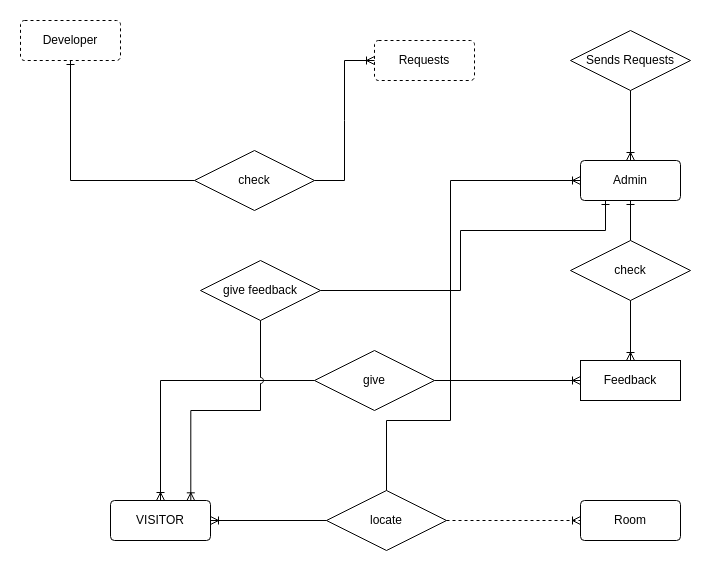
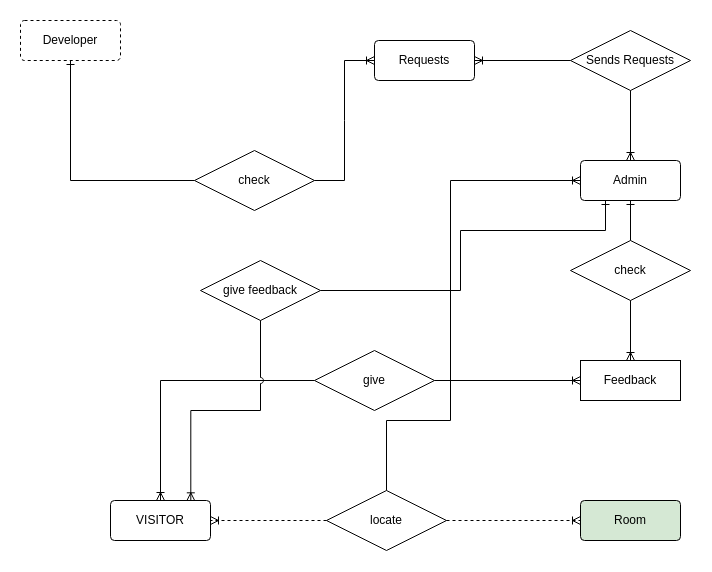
node "Requests": style dashed -> solid
edge "Sends Requests" -> "Requests": added
edge "locate" -> "VISITOR": style solid -> dashed
node "Room": fillcolor #ffffff -> #d5e8d4
